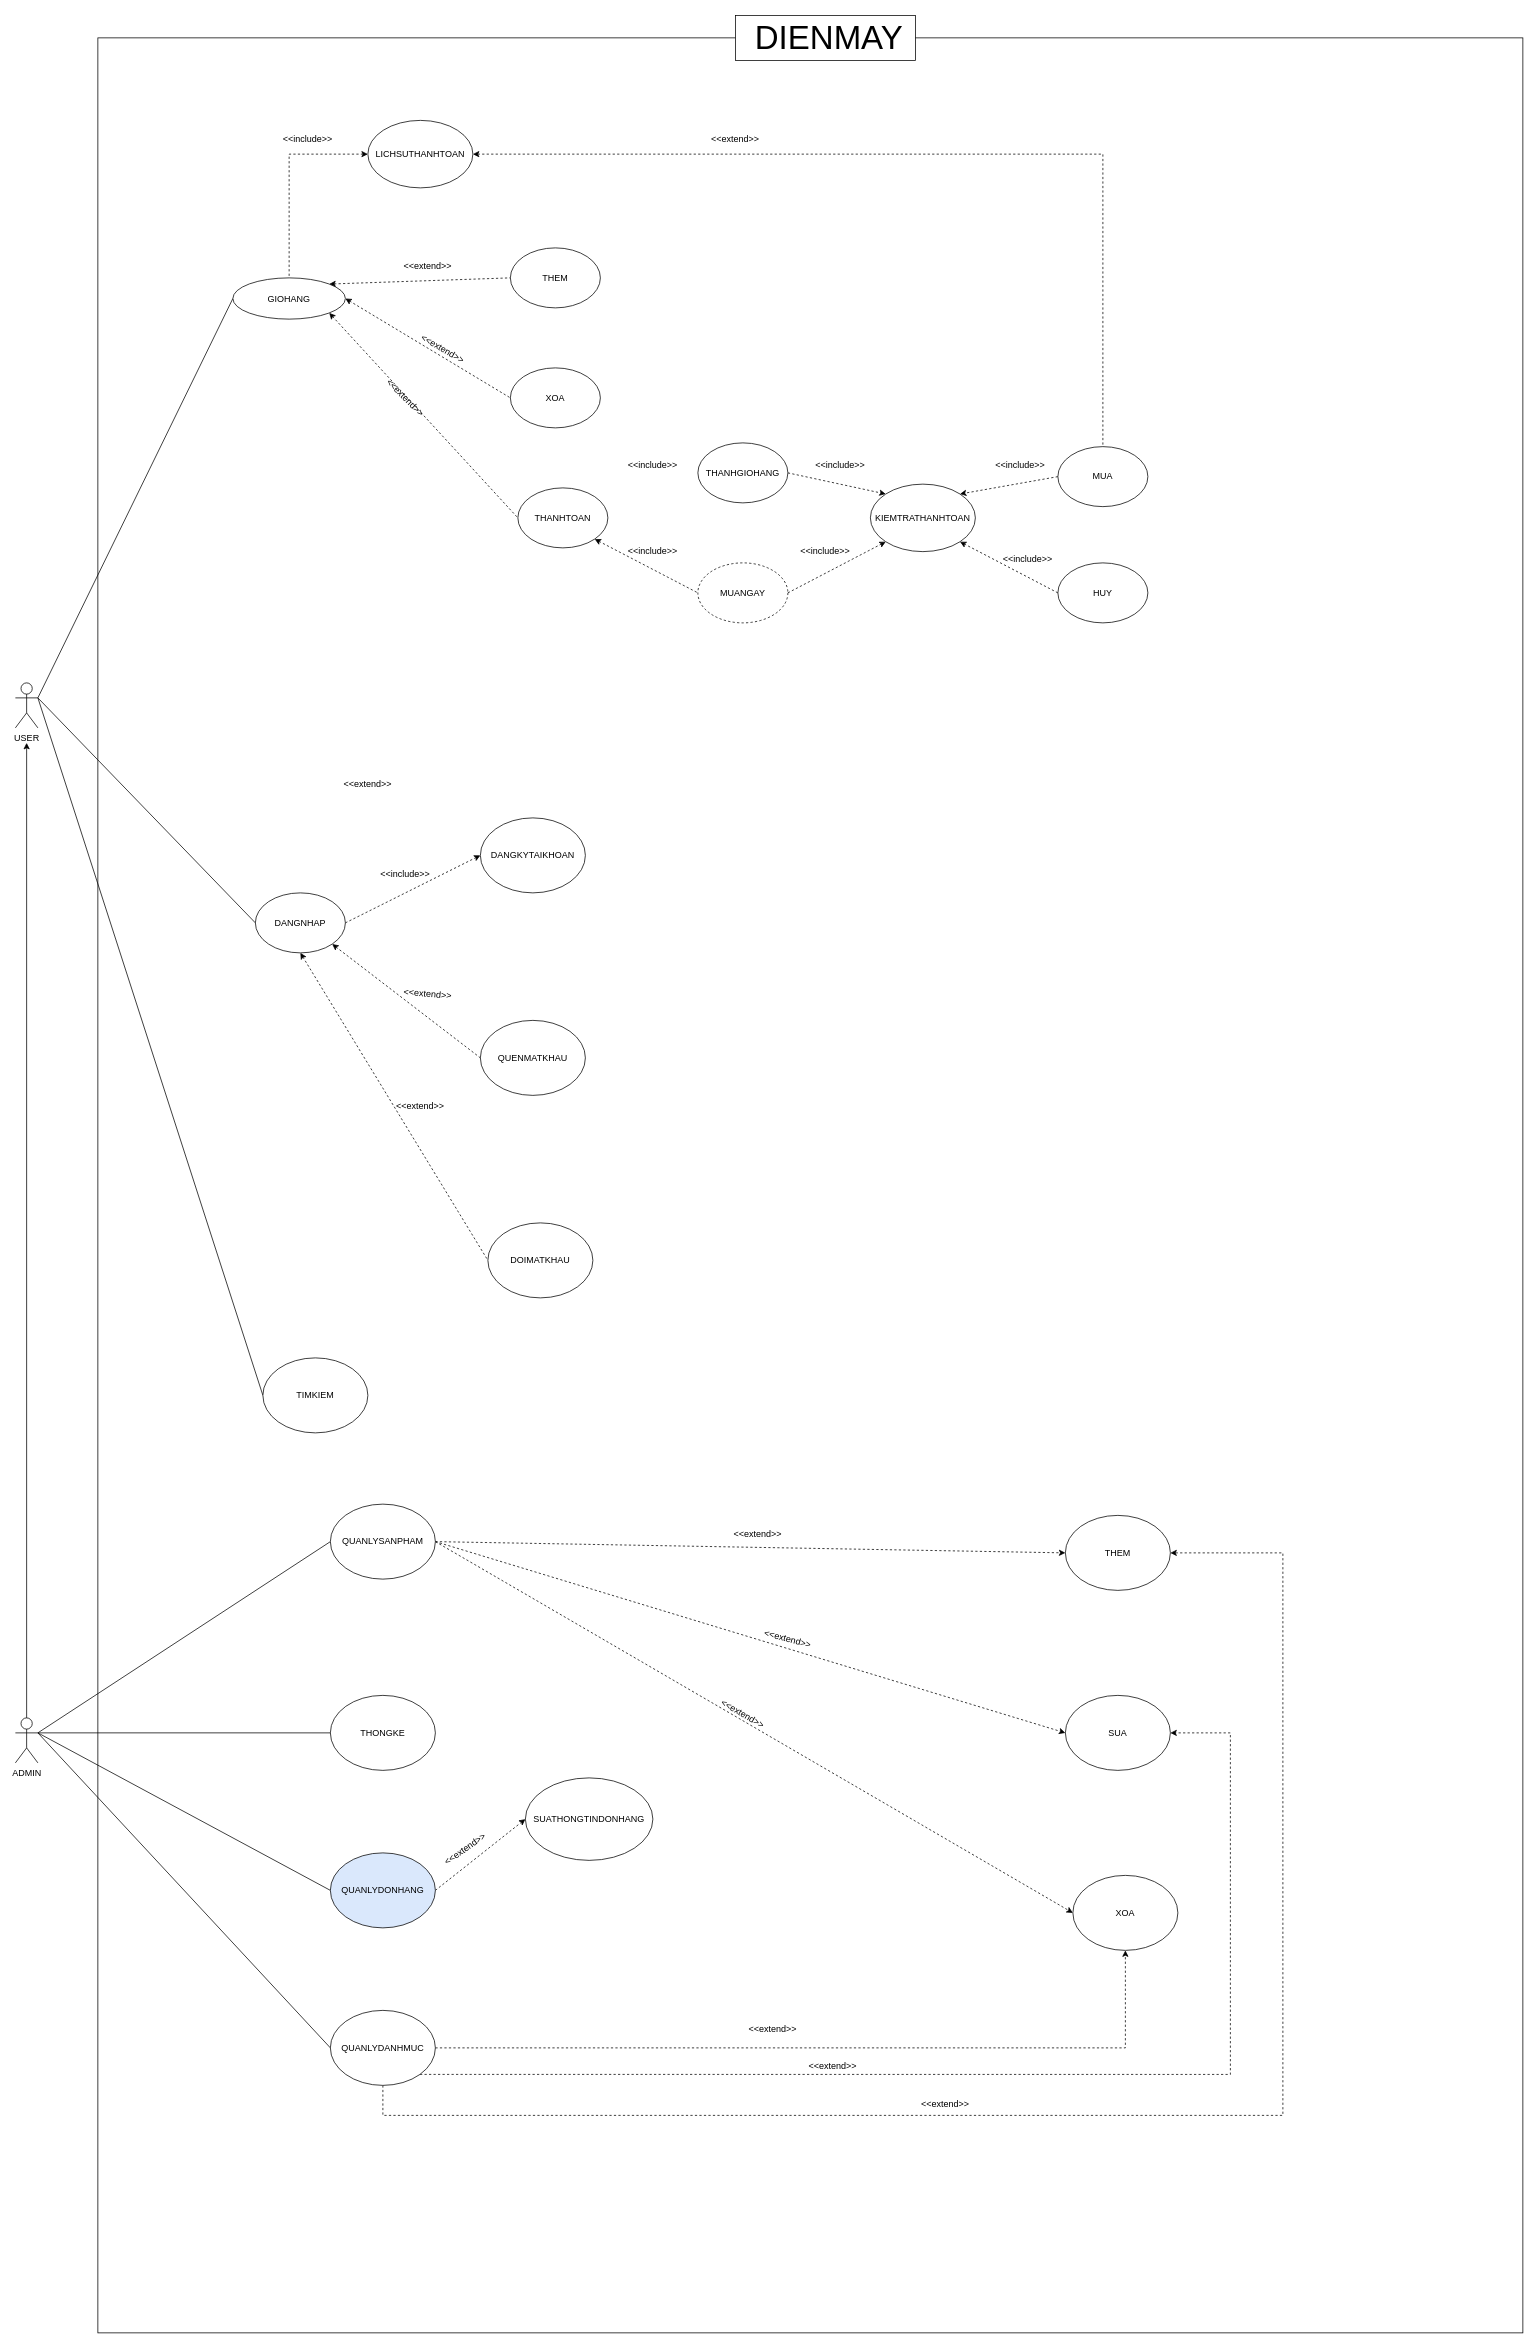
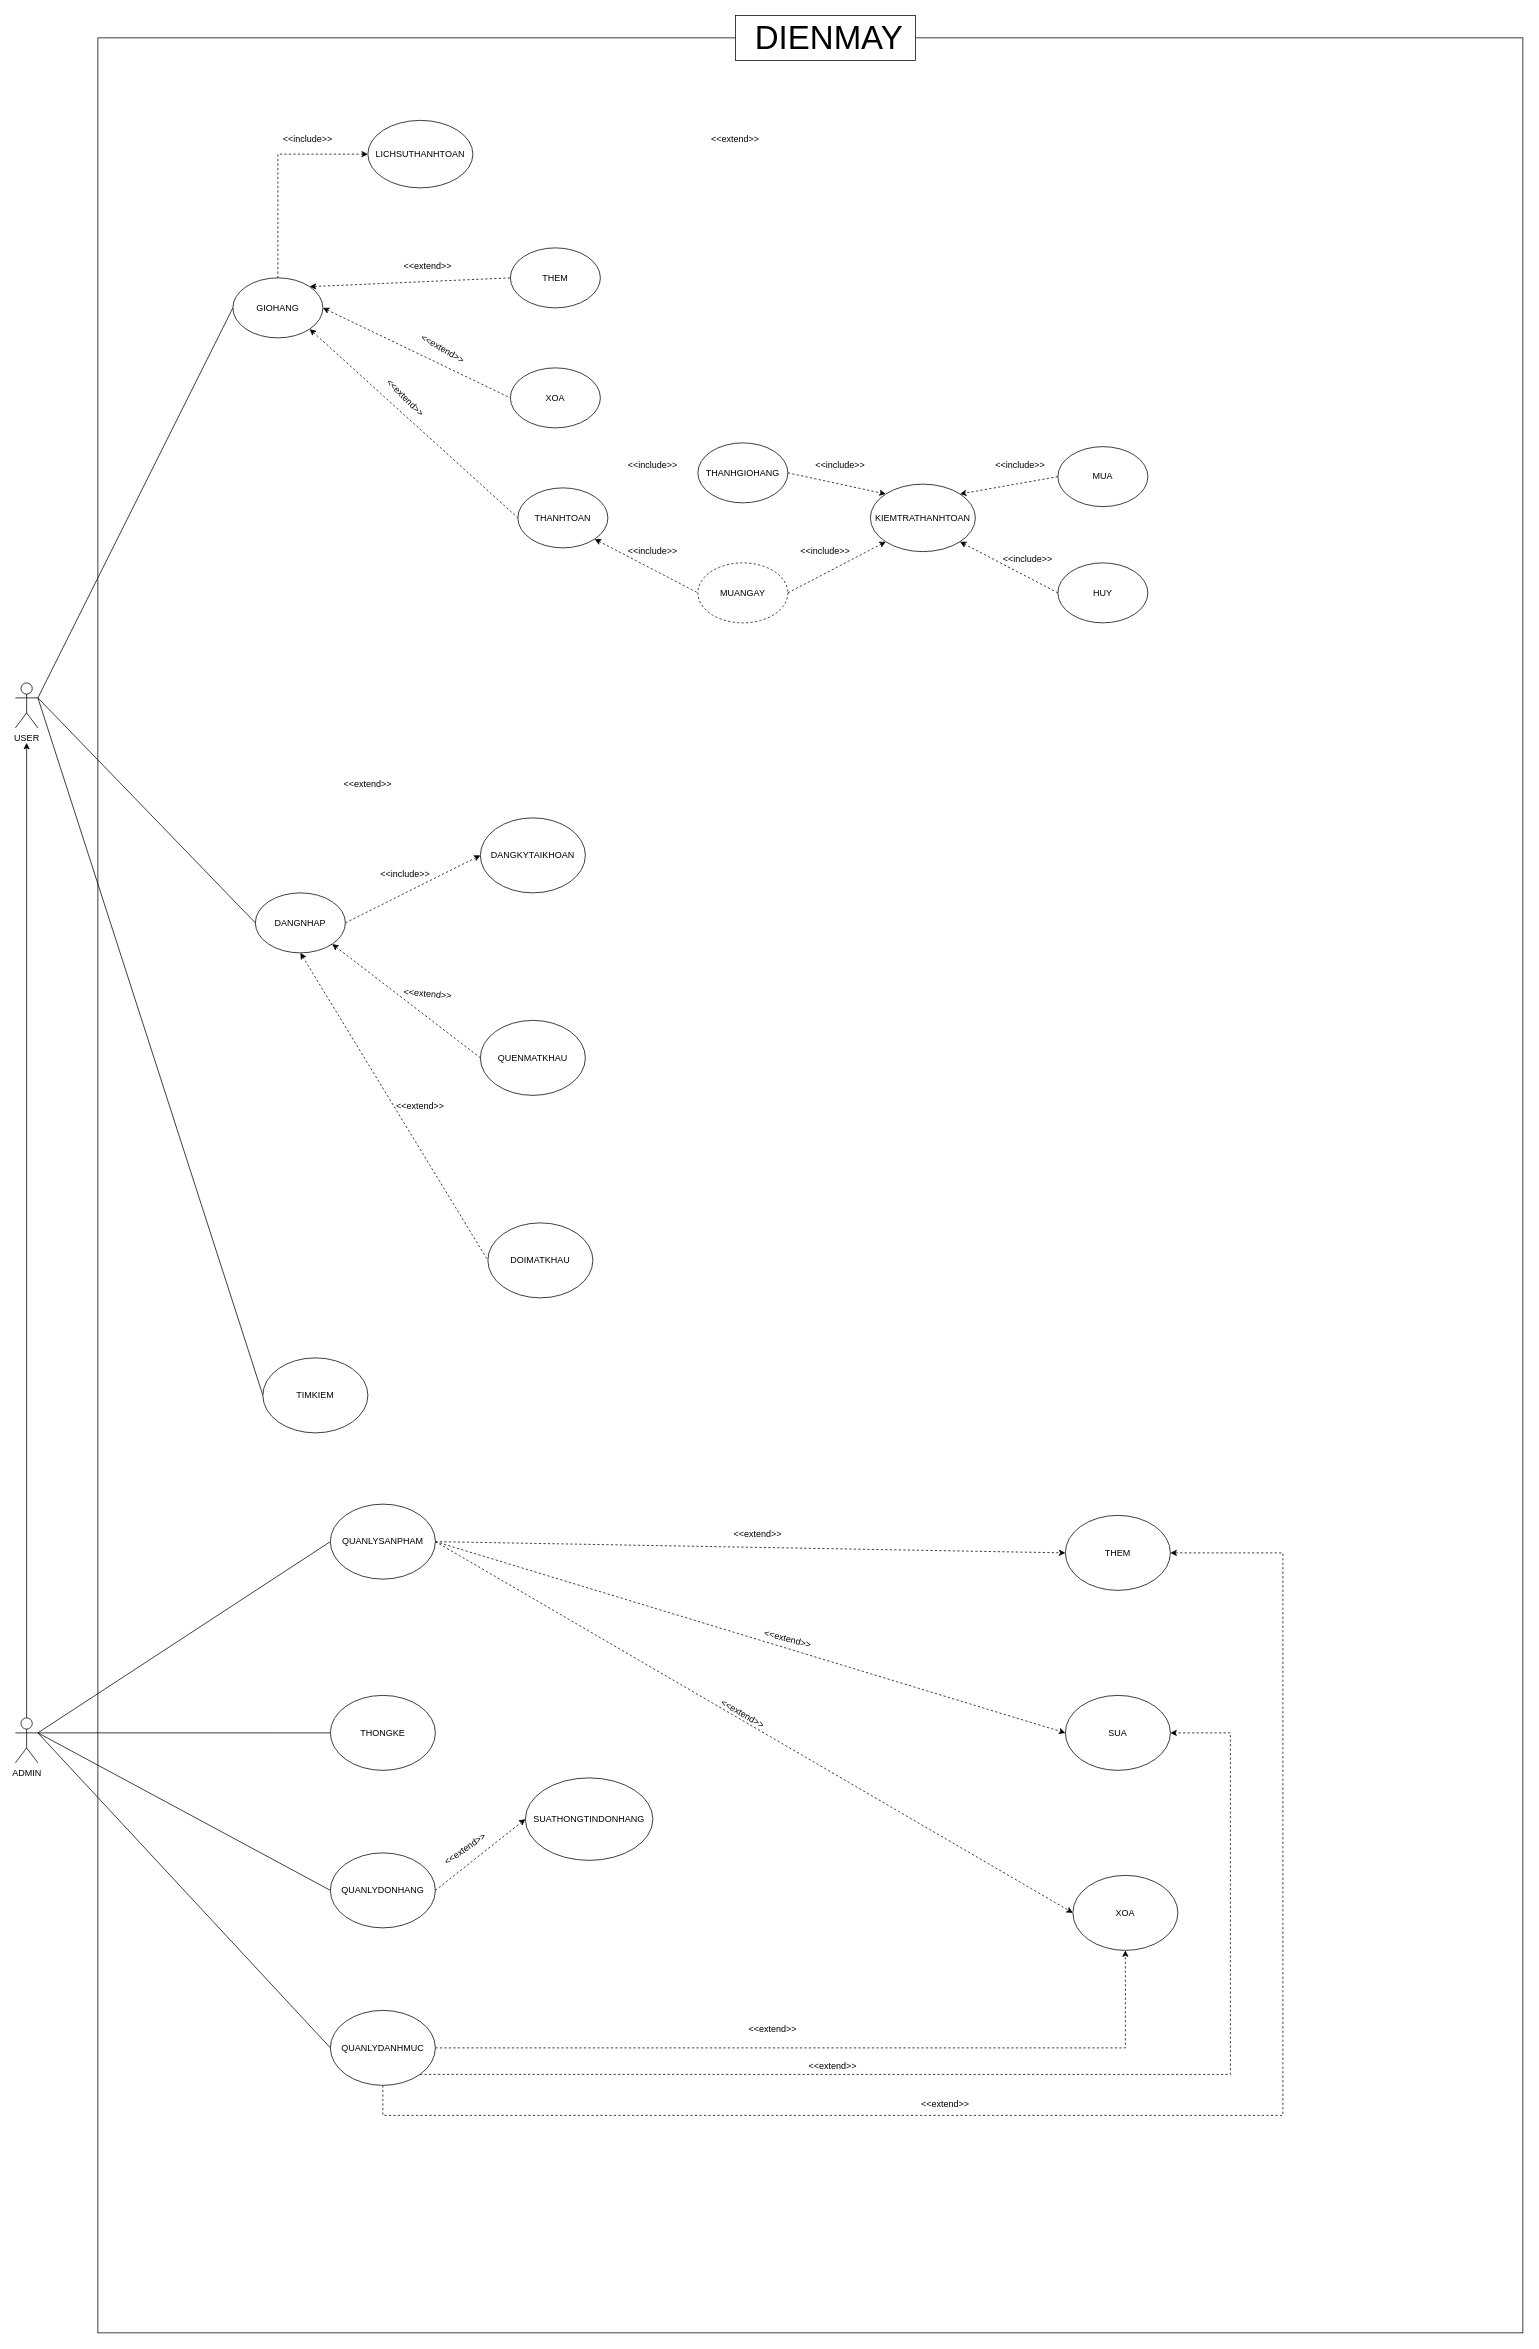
edge "MUA" -> "LICHSUTHANHTOAN": removed
node "GIOHANG": size 113x41 -> 90x60
node "QUANLYDONHANG": fillcolor #dae8fc -> #ffffff
